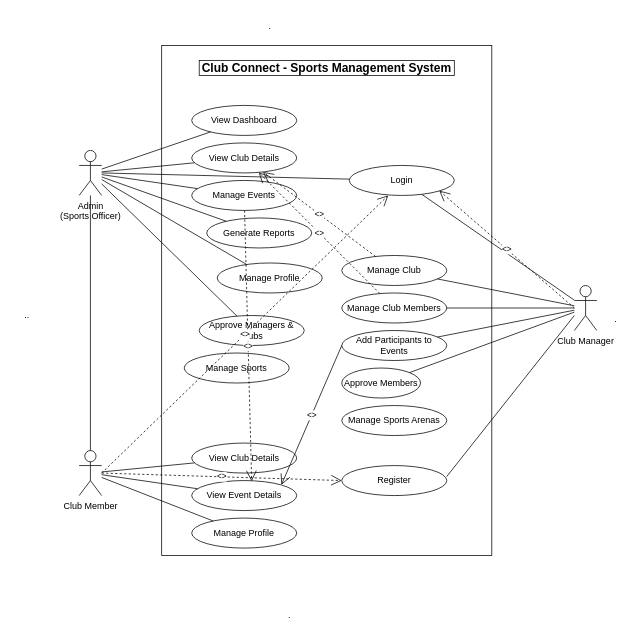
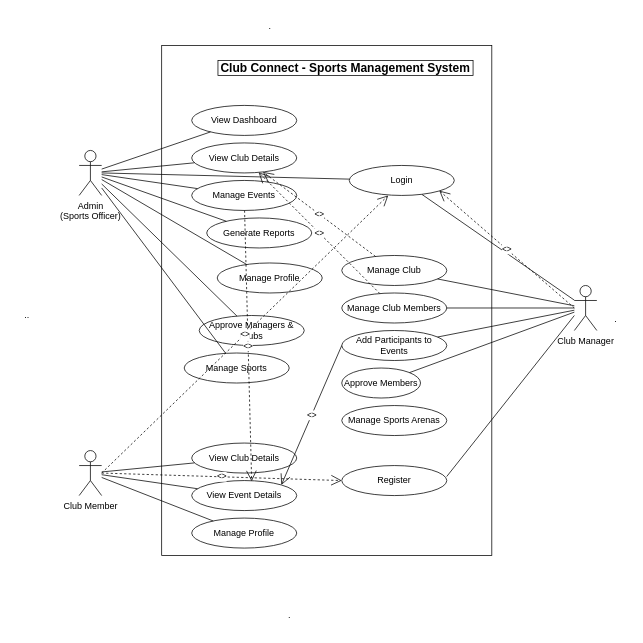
node "Club Connect - Sports Management System": moved (327, 68) -> (345, 68)
edge "Admin (Sports Officer)" -- "Club Member": now "Admin (Sports Officer)" -- "Manage Sports"
